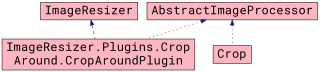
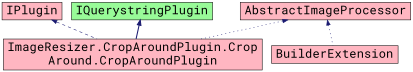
node "ImageResizer": label "ImageResizer" -> "IPlugin"
node "IQuerystringPlugin": added
node "ImageResizer.Plugins.Crop Around.CropAroundPlugin": label "ImageResizer.Plugins.Crop Around.CropAroundPlugin" -> "ImageResizer.CropAroundPlugin.Crop Around.CropAroundPlugin"
node "Crop": label "Crop" -> "BuilderExtension"
